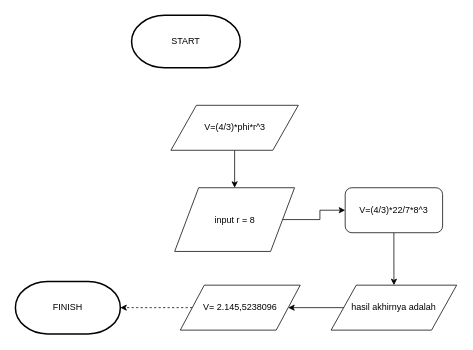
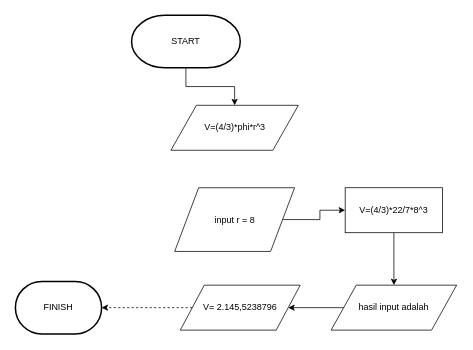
edge "START" -> "V=(4/3)*phi*r^3": added
edge "V=(4/3)*phi*r^3" -> "input r = 8": removed
node "V=(4/3)*22/7*8^3": shape rounded rectangle -> rectangle
node "FINISH": size 105x53 -> 86x53
node "V= 2.145,5238096": label "V= 2.145,5238096" -> "V= 2.145,5238796"
node "hasil akhirnya adalah": label "hasil akhirnya adalah" -> "hasil input adalah"
